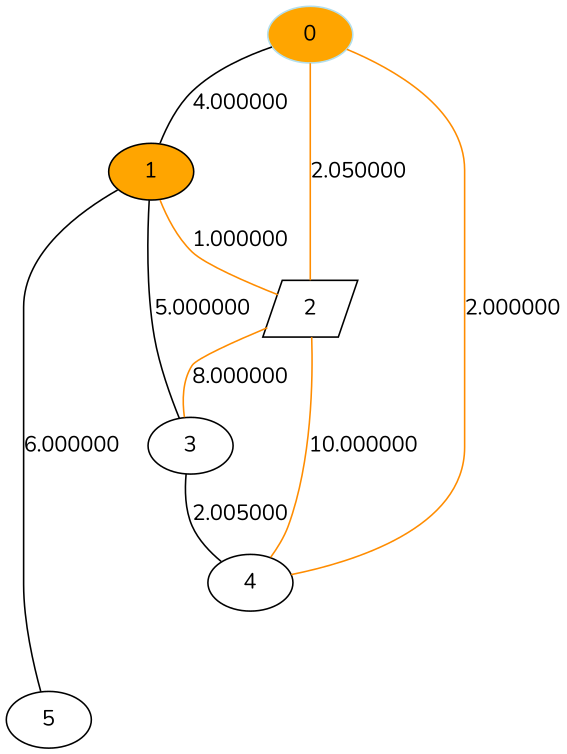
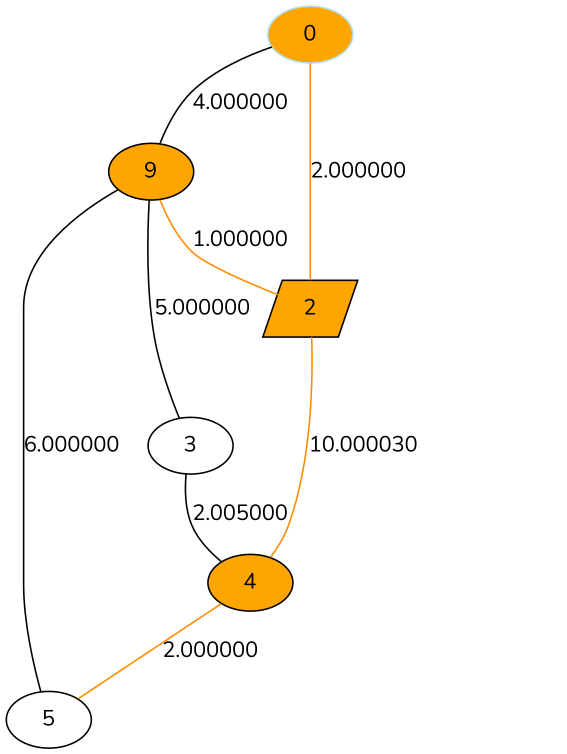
node "1": label "1" -> "9"
edge "0" -- "2": label "2.050000" -> "2.000000"
node "2": fillcolor white -> orange
edge "0" -- "4": now "5" -- "4"
edge "2" -- "3": removed, label "8.000000"
edge "2" -- "4": label "10.000000" -> "10.000030"
node "4": fillcolor white -> orange
